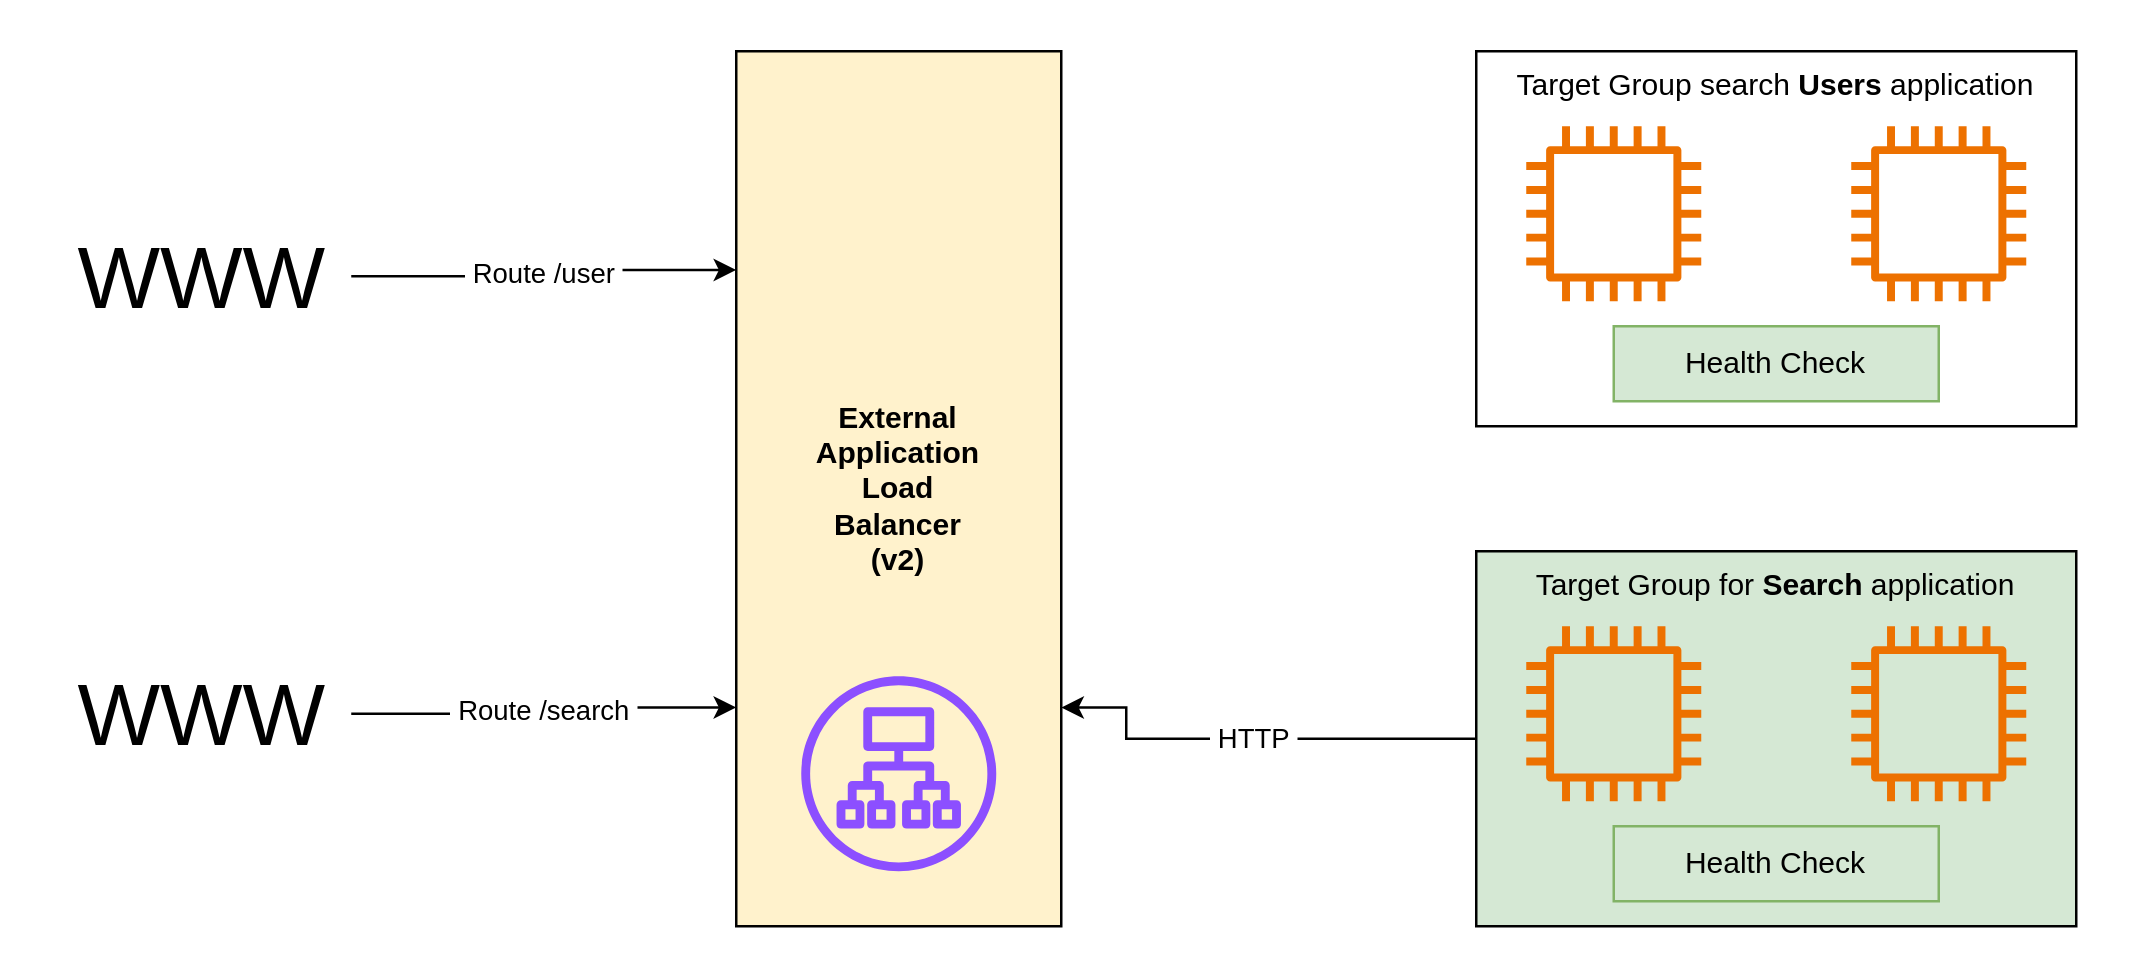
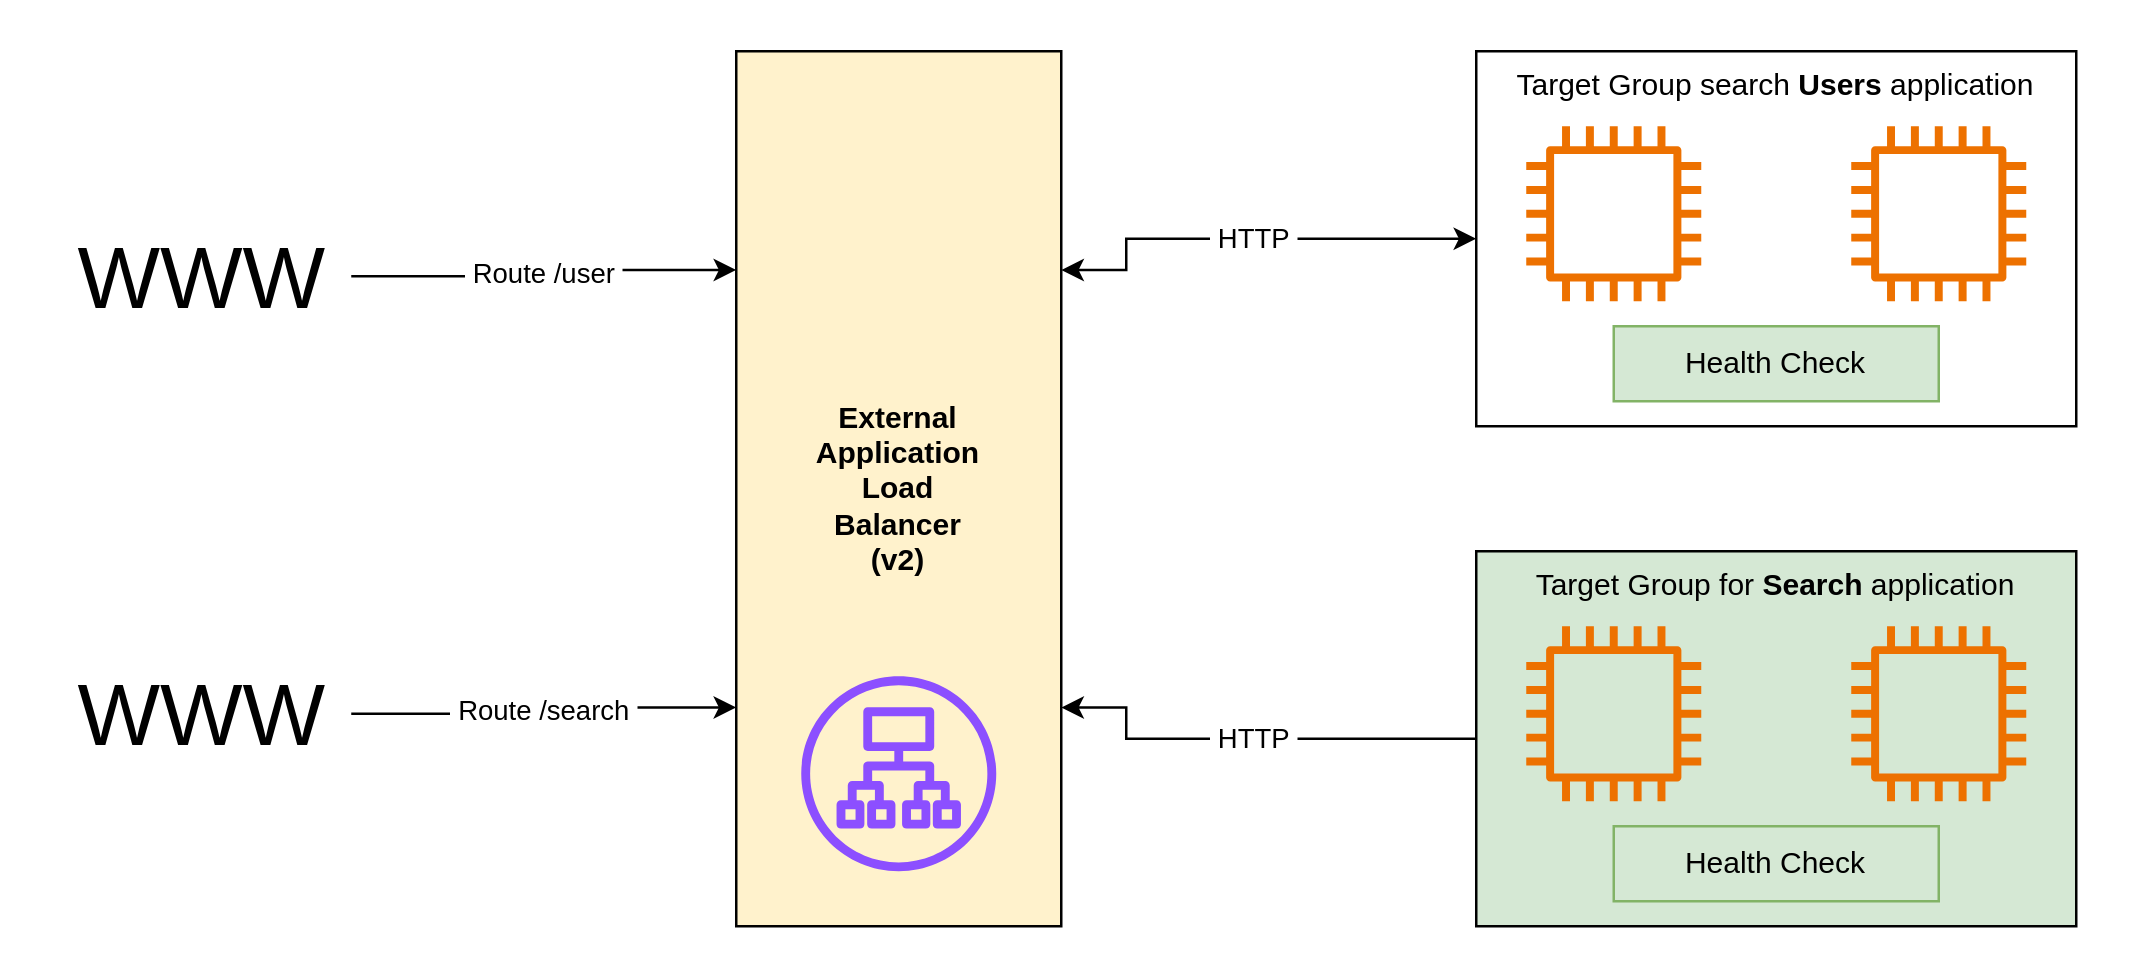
edge "Target Group search Users application" -- "External Application Load Balancer (v2)": added, label "HTTP"
